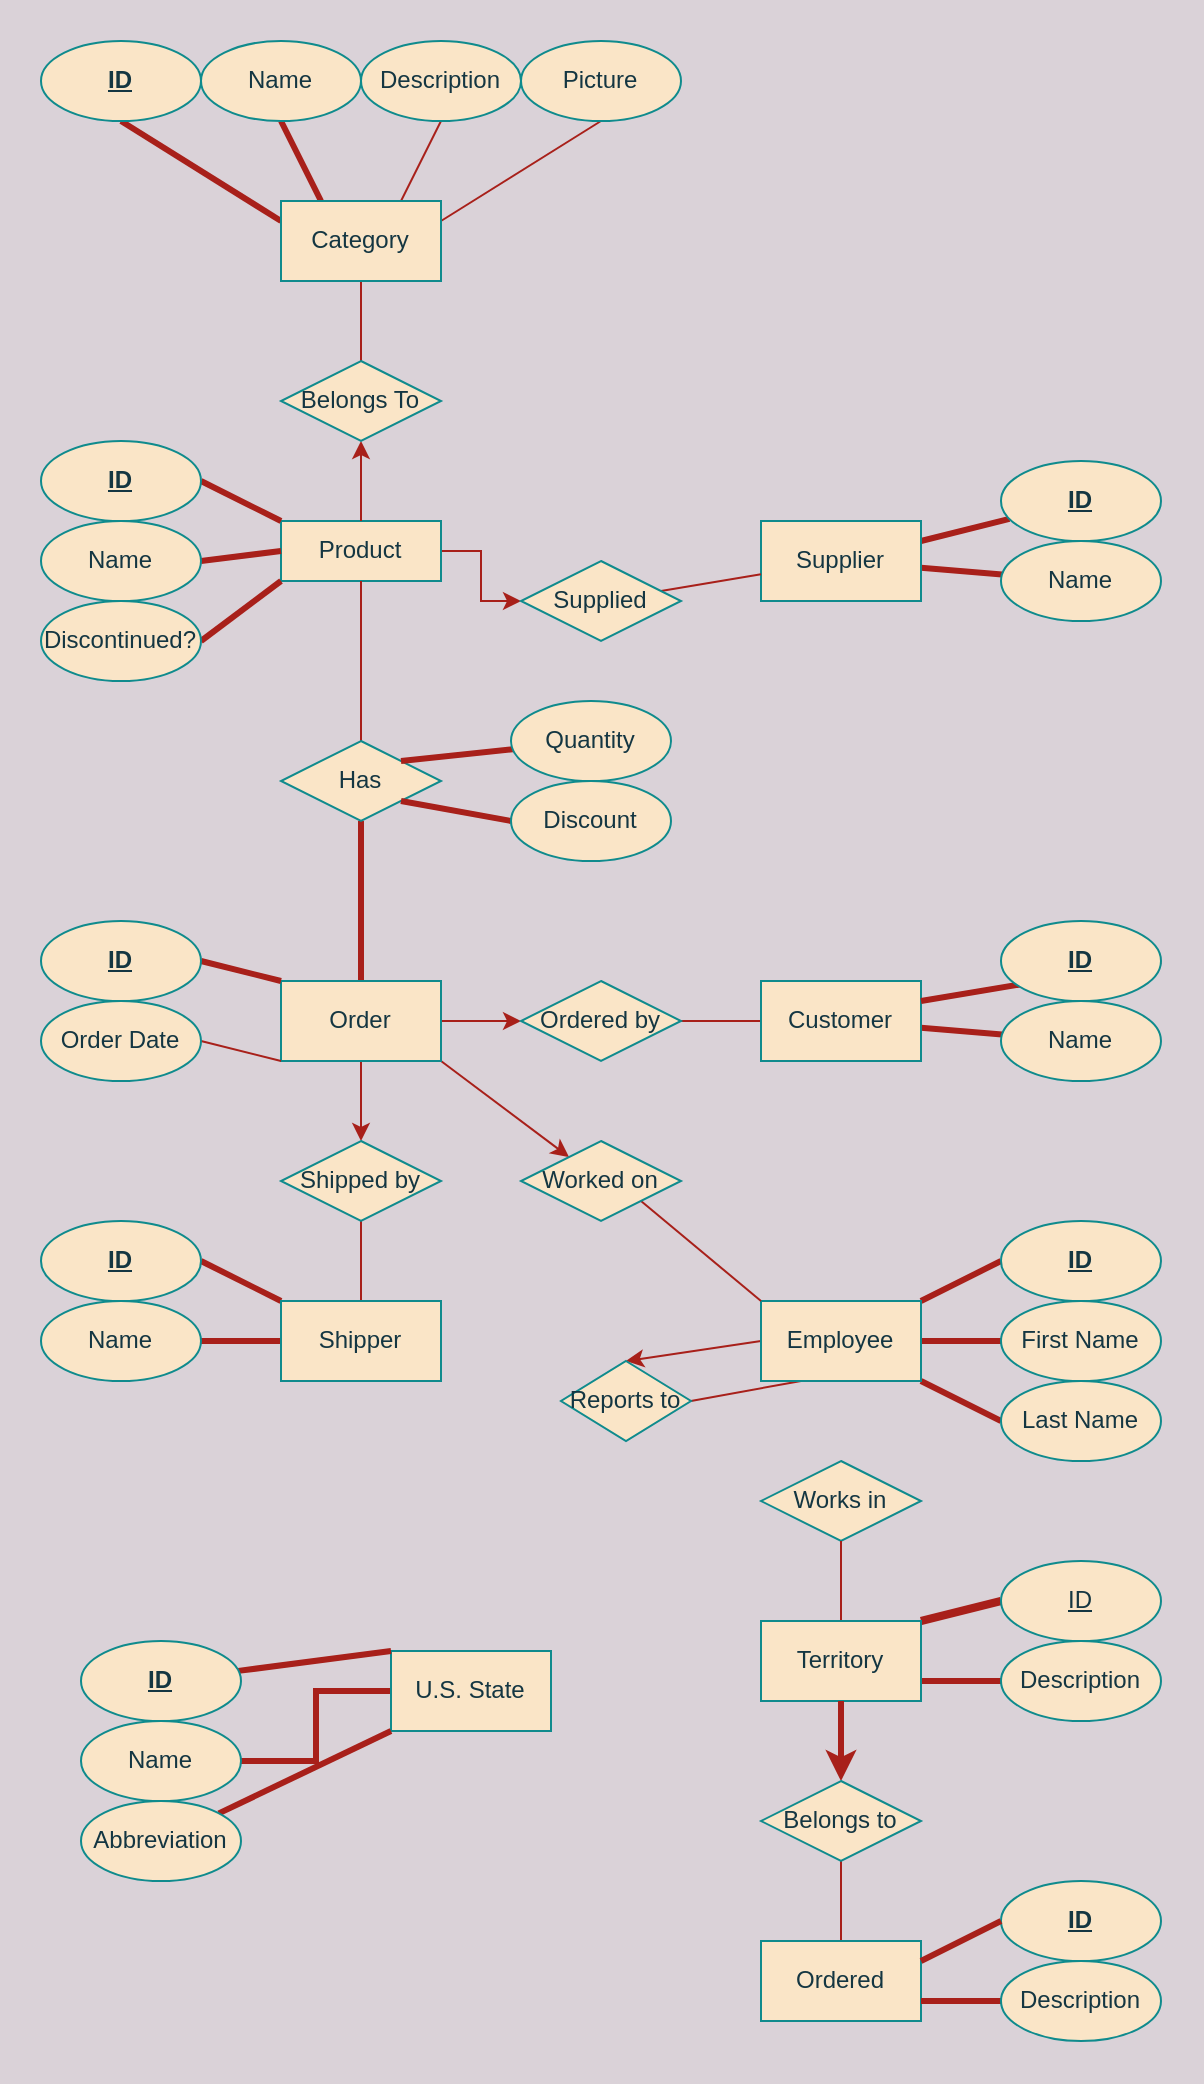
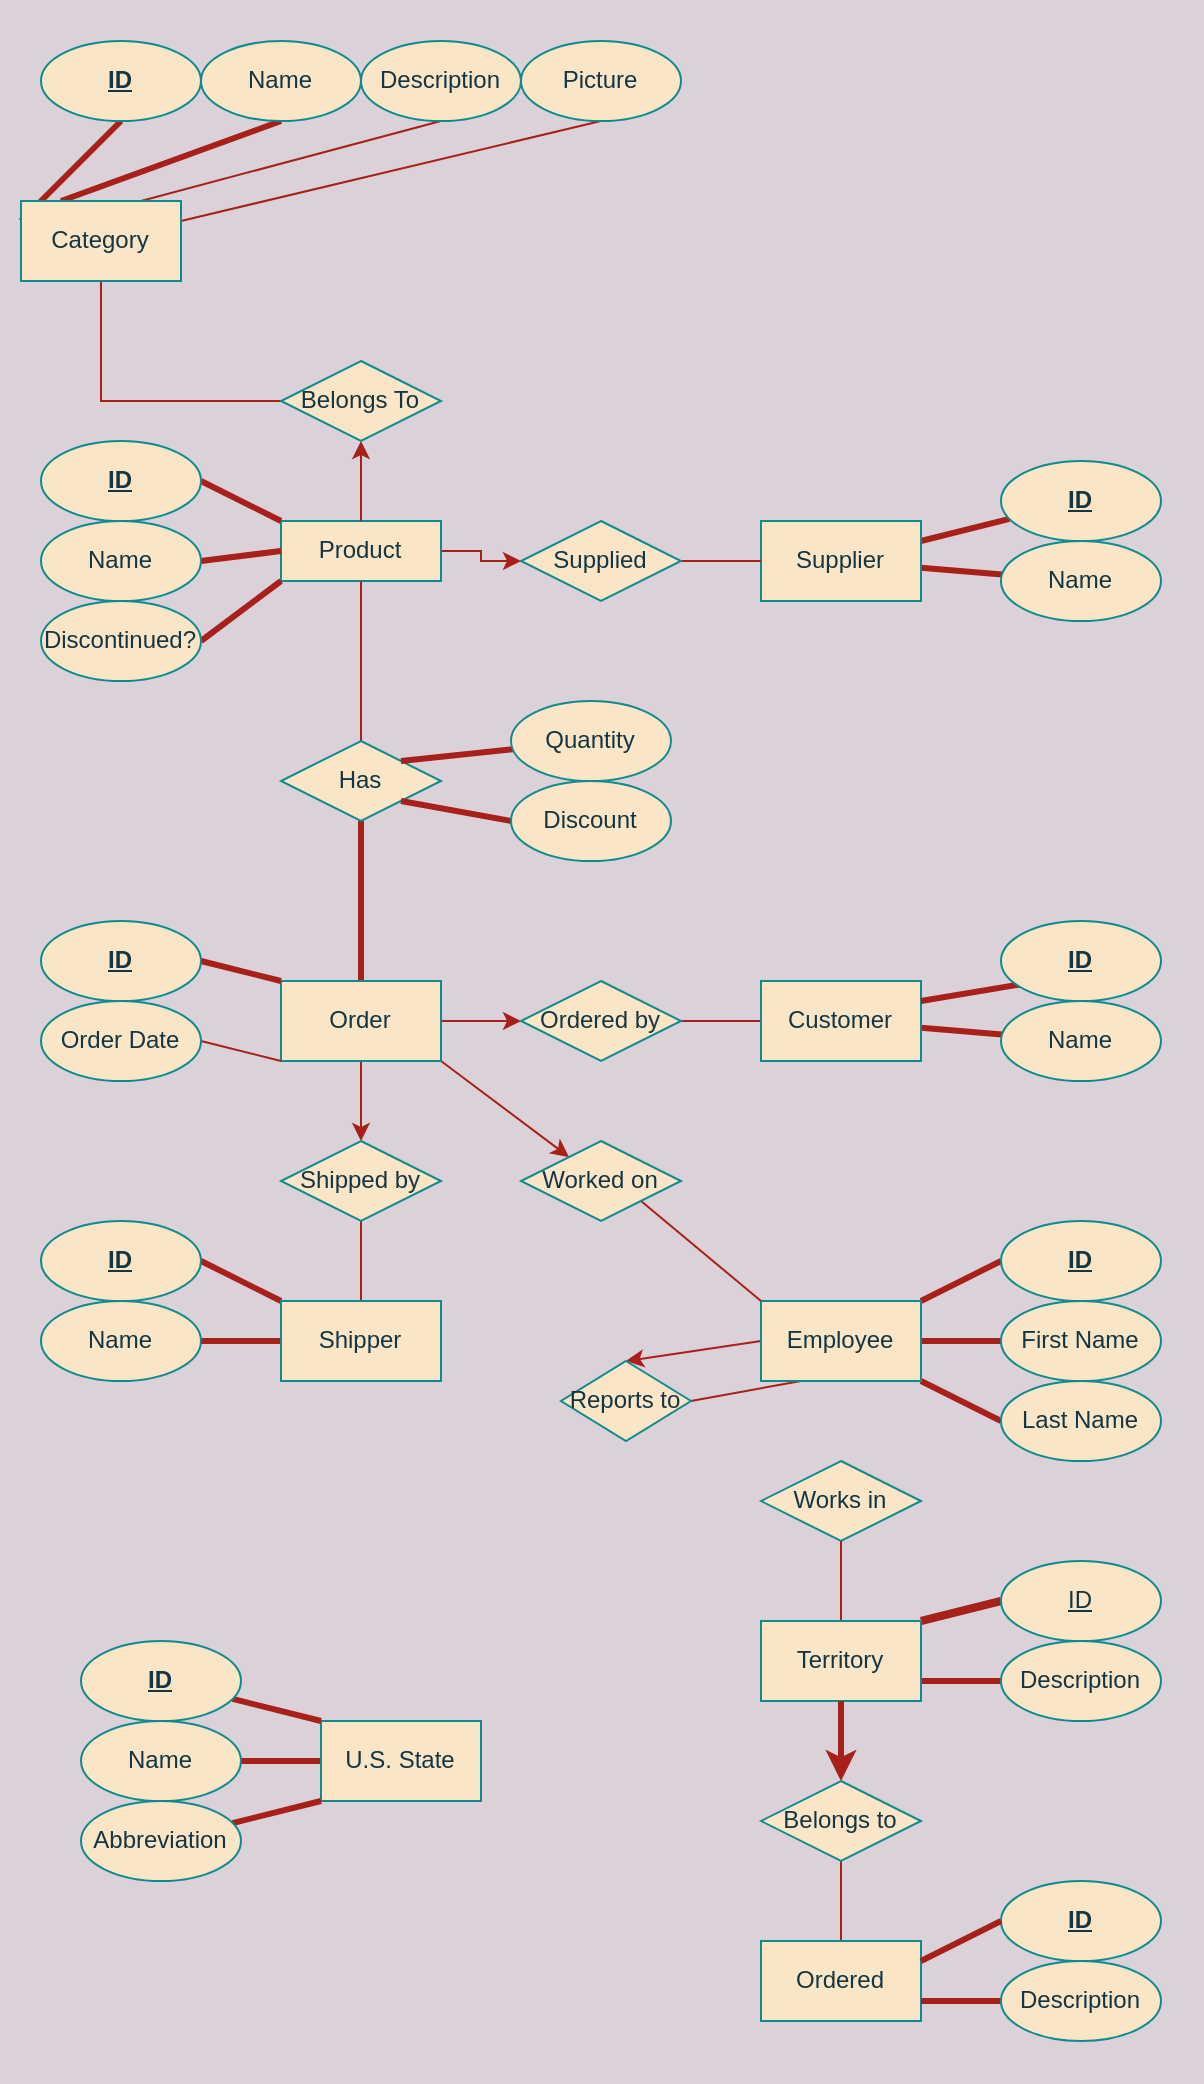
node "Category": moved (361, 241) -> (101, 241)
node "Supplied": moved (601, 601) -> (601, 561)
node "U.S. State": moved (471, 1691) -> (401, 1761)
